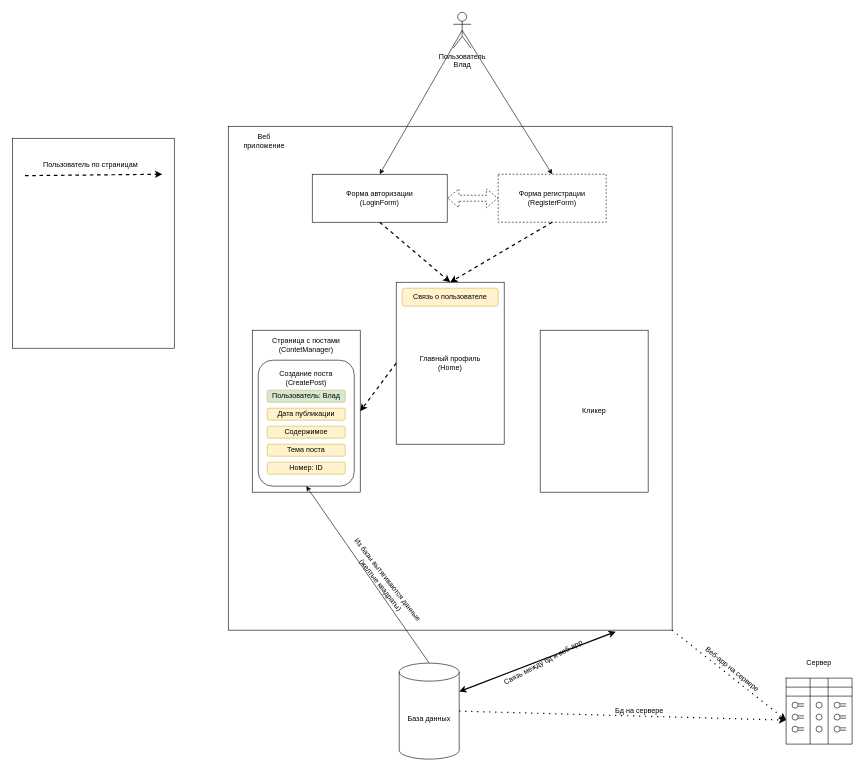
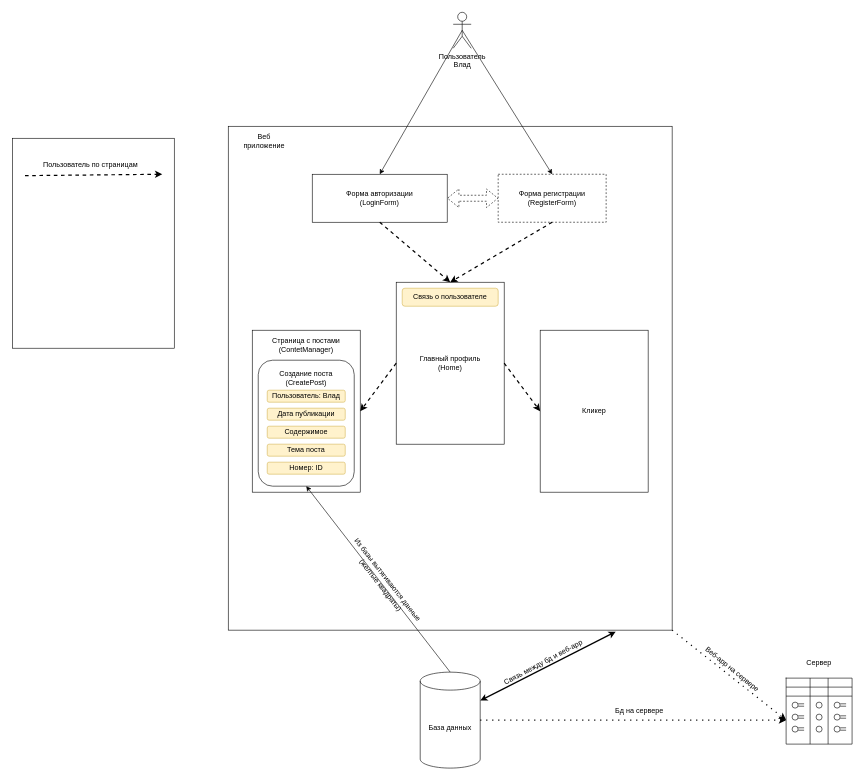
edge "Главный профиль (Home)" -> "Кликер": added
node "Пользователь: Влад": fillcolor #d5e8d4 -> #fff2cc
node "База данных": moved (429, 711) -> (450, 720)
